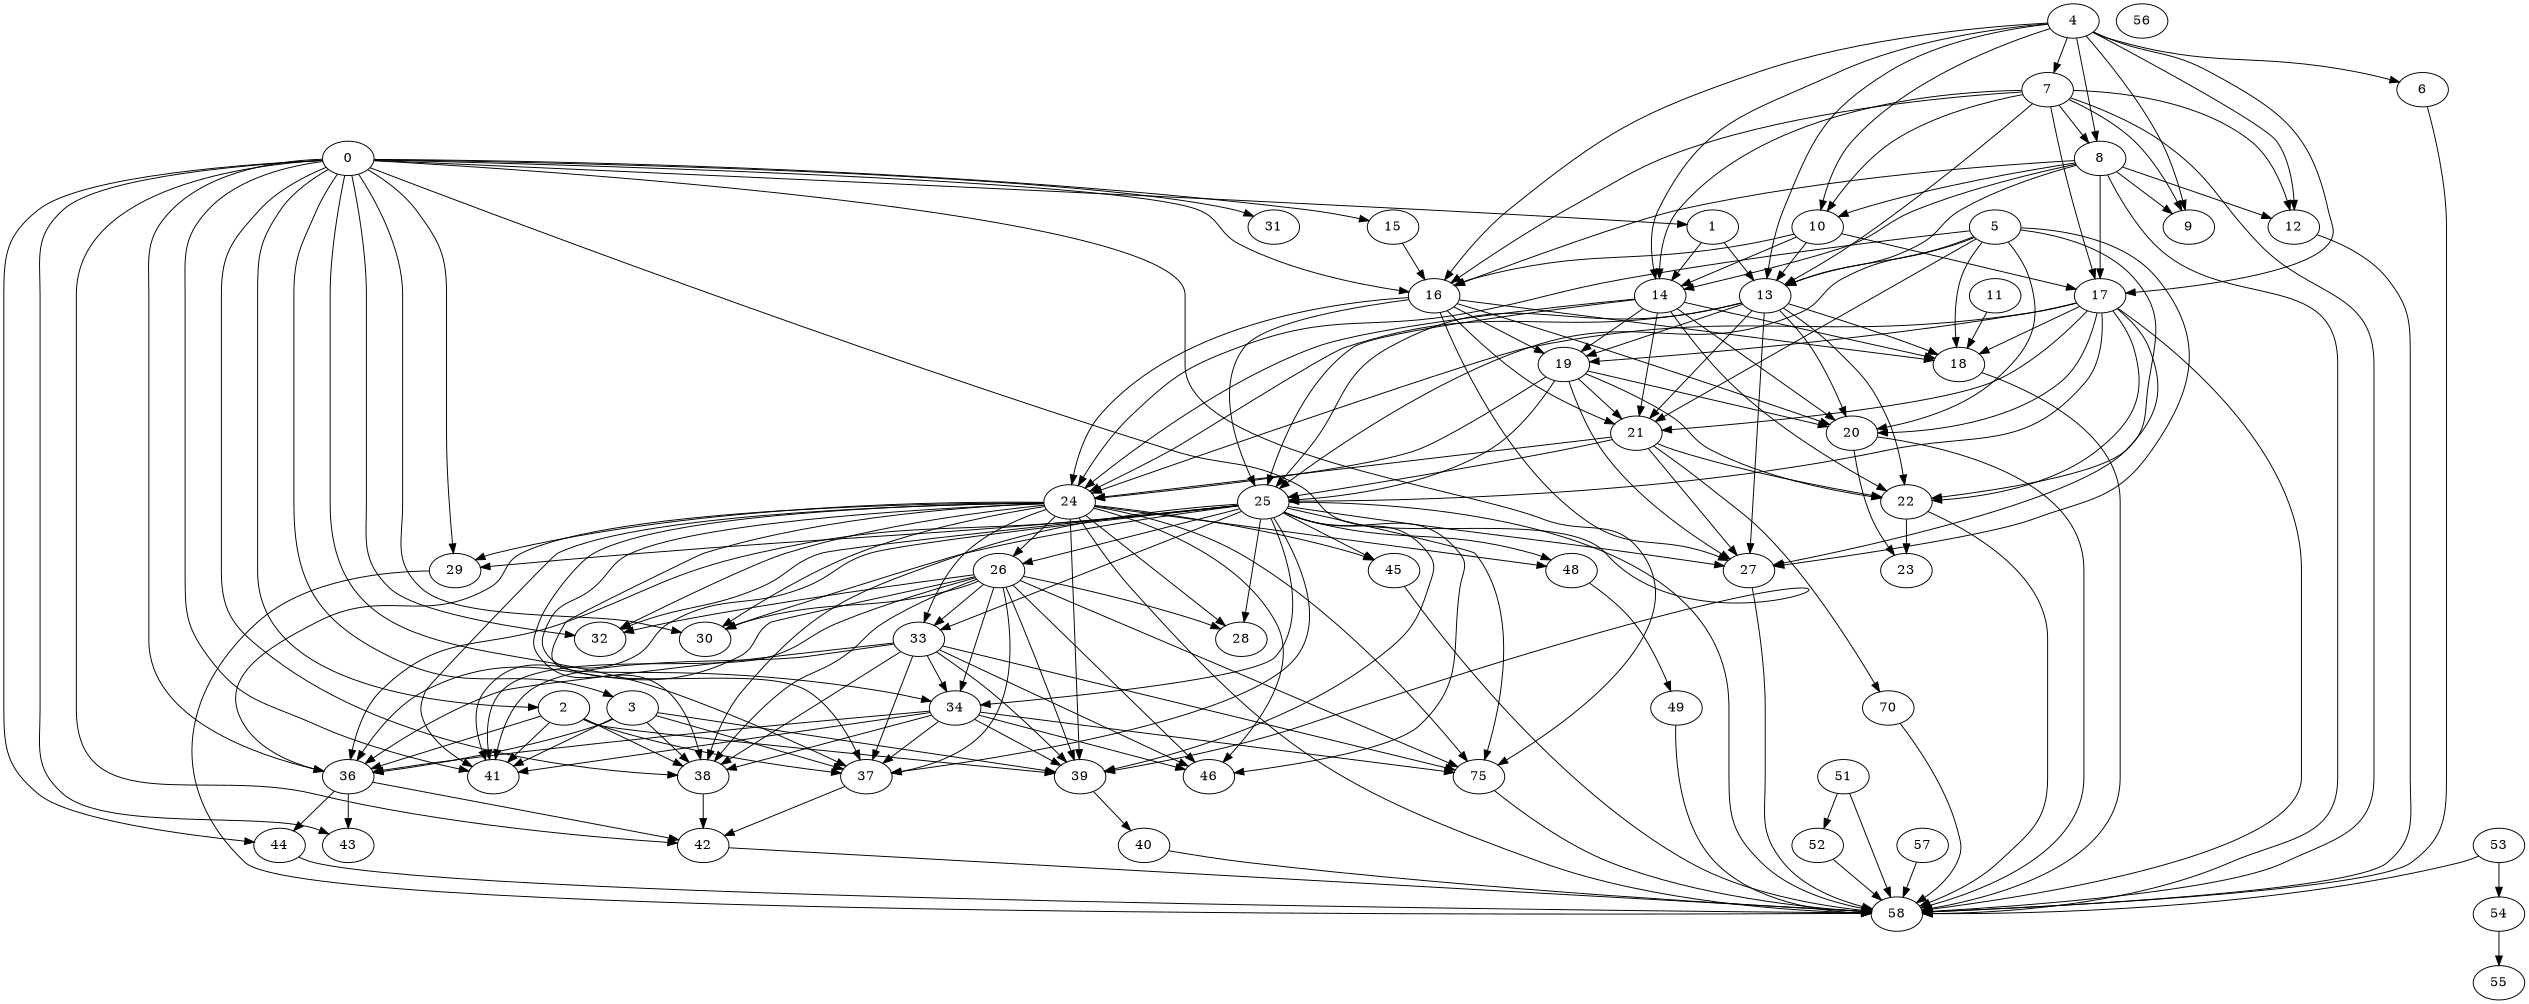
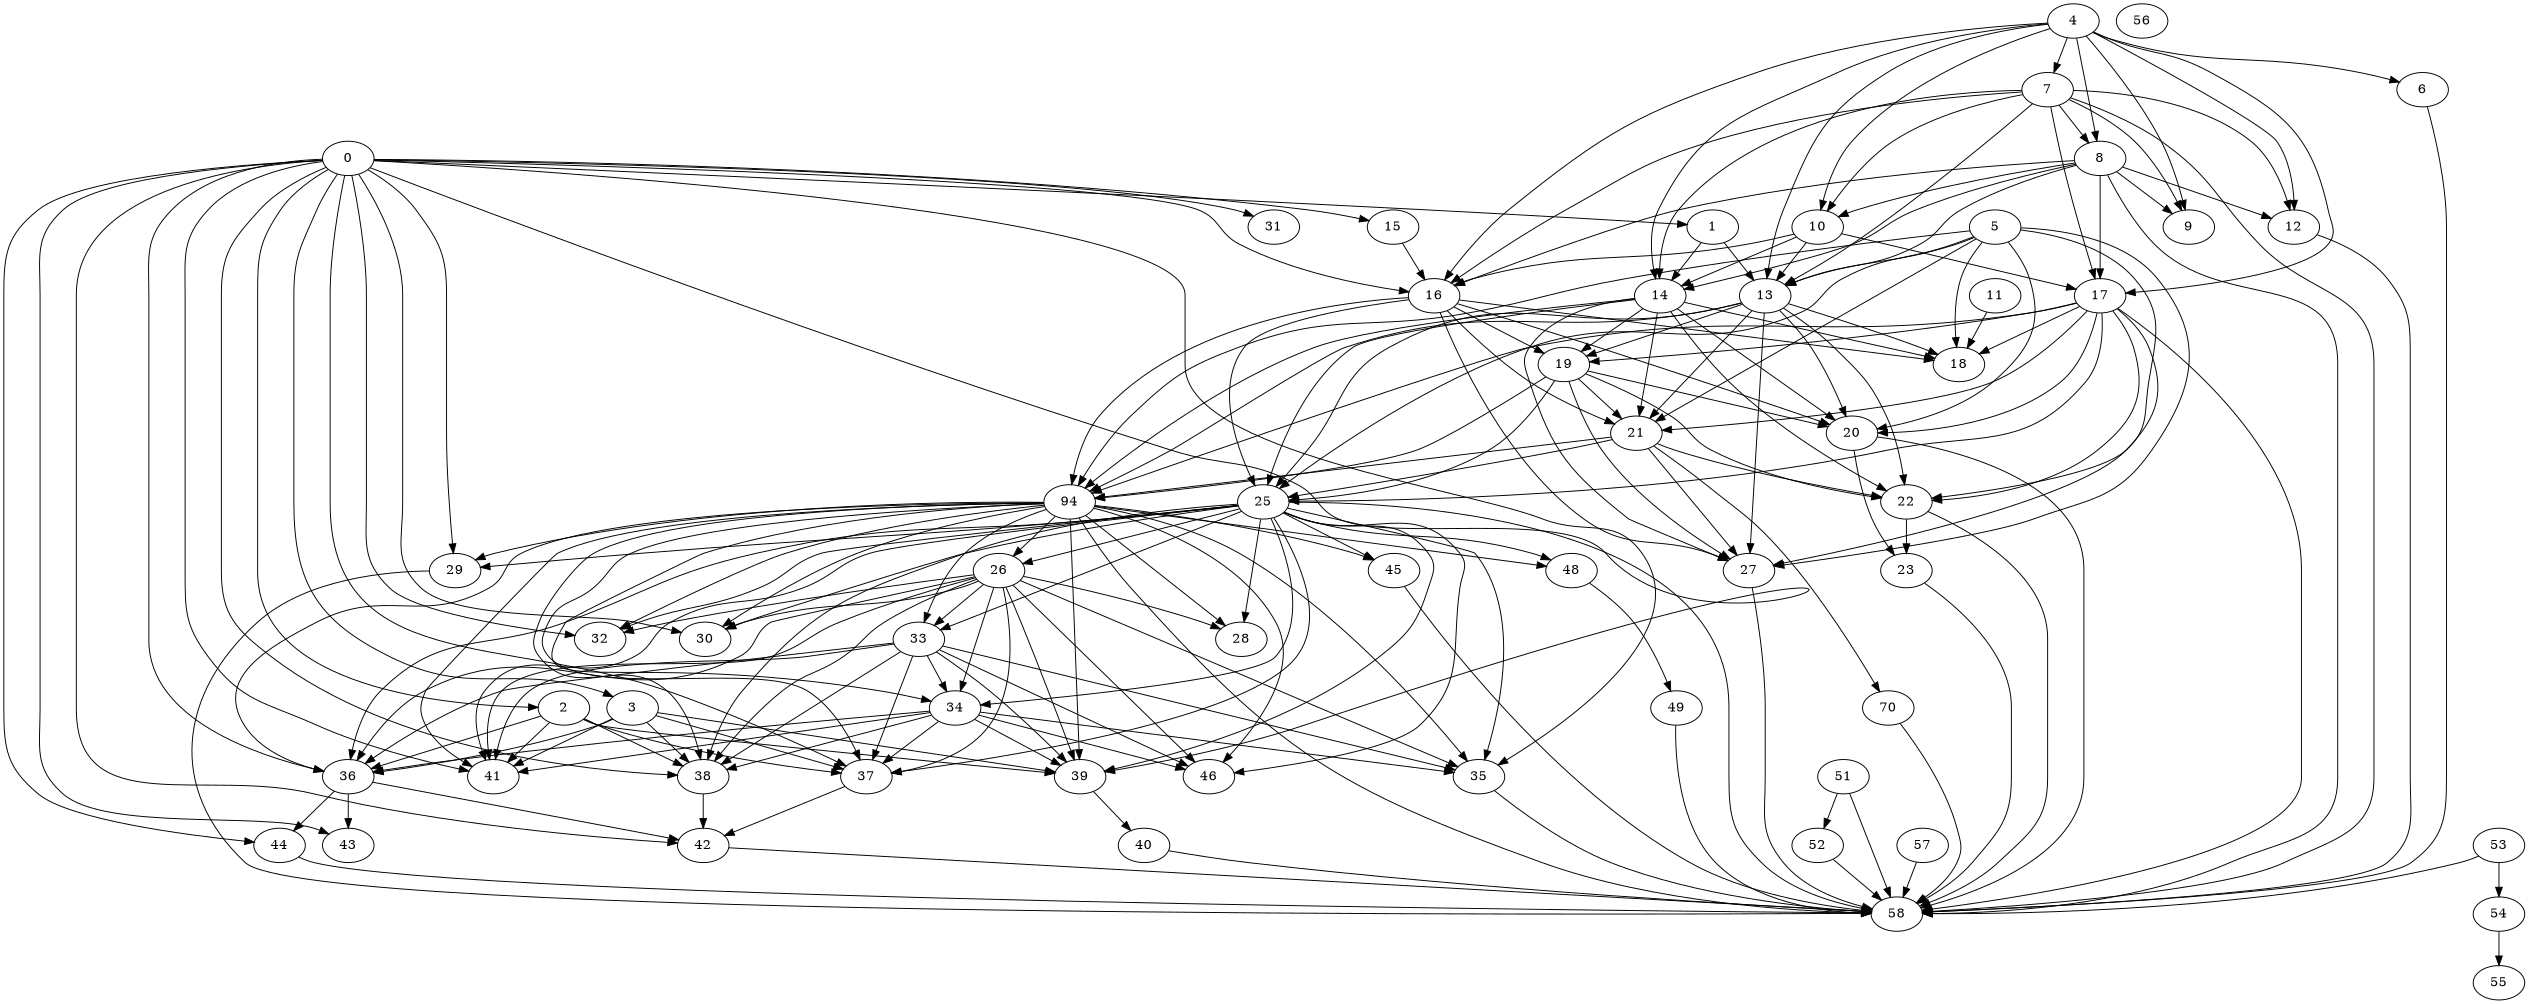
node "24": label "24" -> "94"
edge "25" -> "27": now "14" -> "27"
edge "18" -> "58": now "23" -> "58"
node "75": label "75" -> "35"
